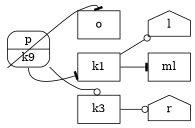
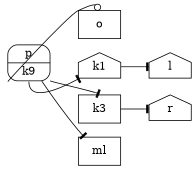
edge "p" -> "o": arrowhead tee -> odot
edge "k1" -> "l": arrowhead odot -> tee
node "k1": shape box -> house
edge "k1" -> "ml": now "p" -> "ml"
edge "p" -> "k3": arrowhead odot -> tee
edge "k3" -> "r": arrowhead odot -> tee
